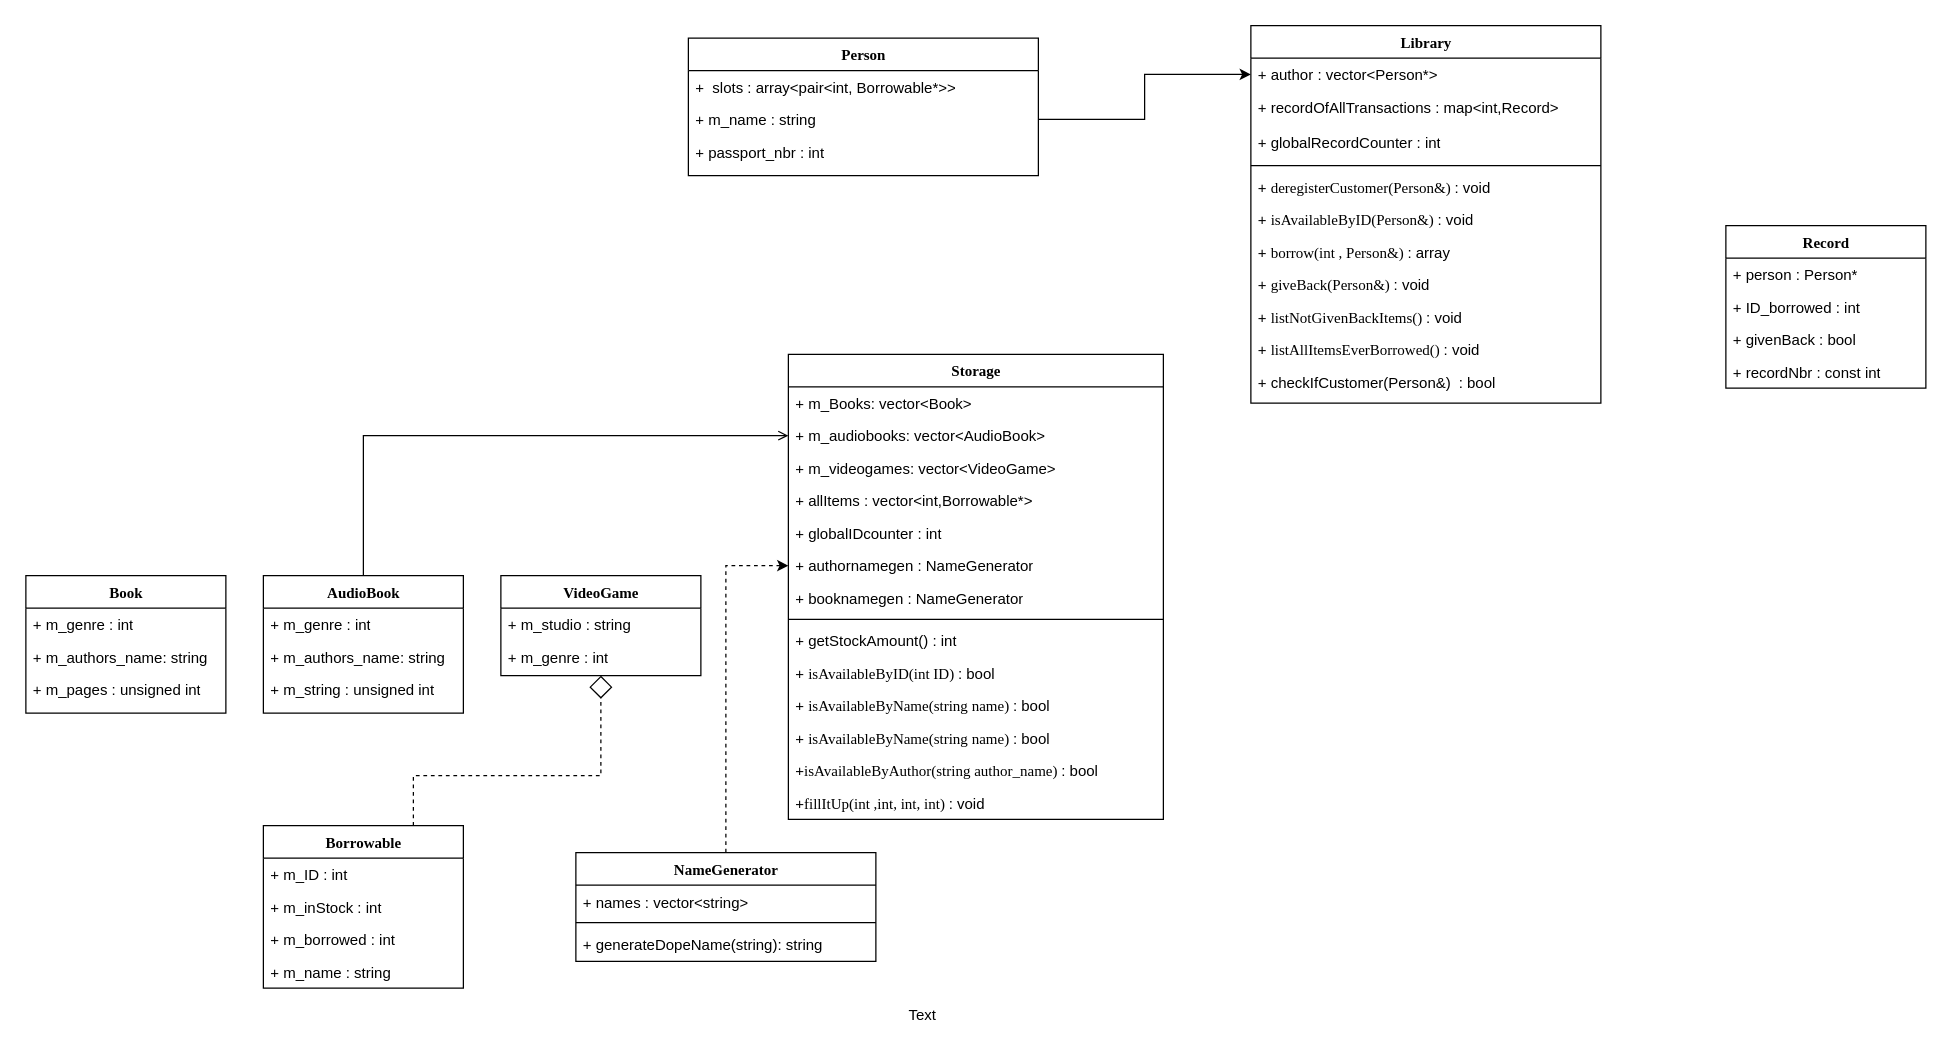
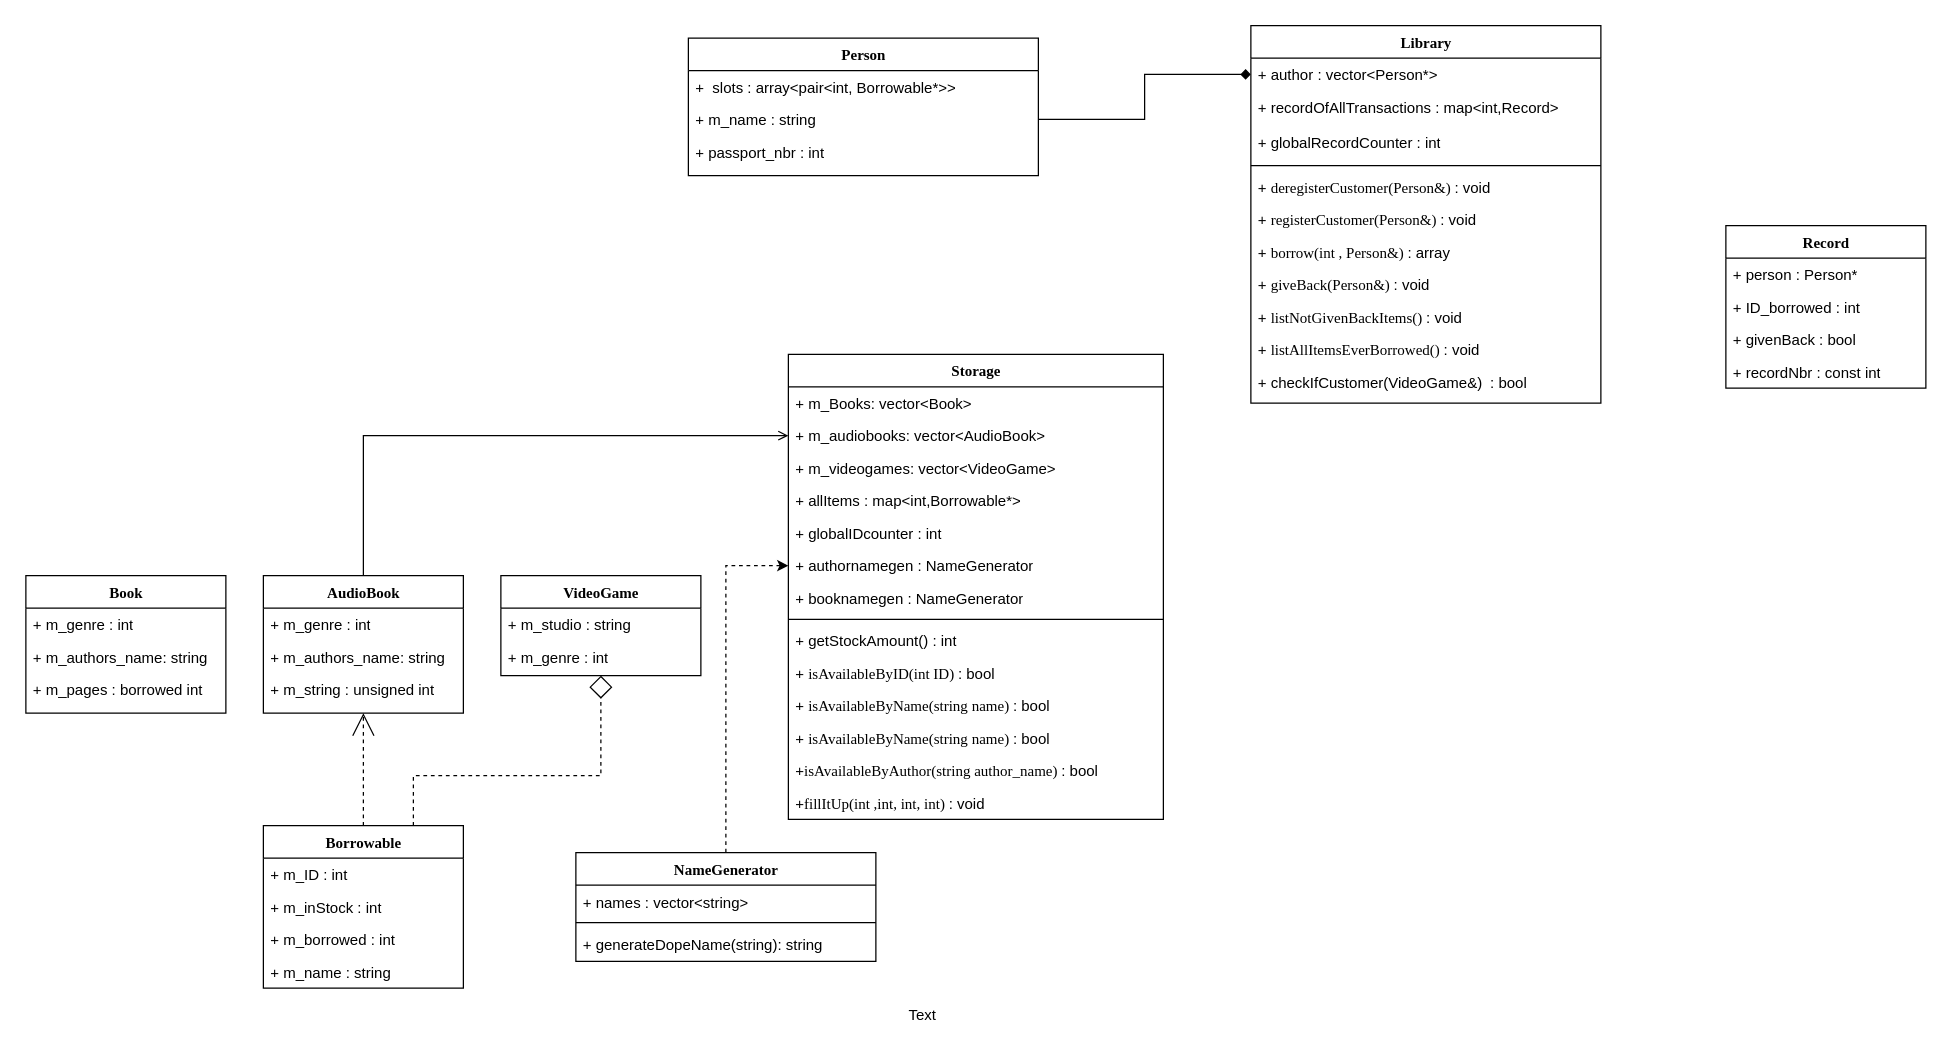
edge "+ m_name : string" -> "+ author : vector<Person*>": arrowhead classic -> diamond
node "+ isAvailableByID(Person&) : void": label "+ isAvailableByID(Person&) : void" -> "+ registerCustomer(Person&) : void"
node "+ checkIfCustomer(Person&) : bool": label "+ checkIfCustomer(Person&) : bool" -> "+ checkIfCustomer(VideoGame&) : bool"
node "+ allItems : vector<int,Borrowable*>": label "+ allItems : vector<int,Borrowable*>" -> "+ allItems : map<int,Borrowable*>"
node "+ m_pages : unsigned int": label "+ m_pages : unsigned int" -> "+ m_pages : borrowed int"
edge "Borrowable" -> "AudioBook": added
